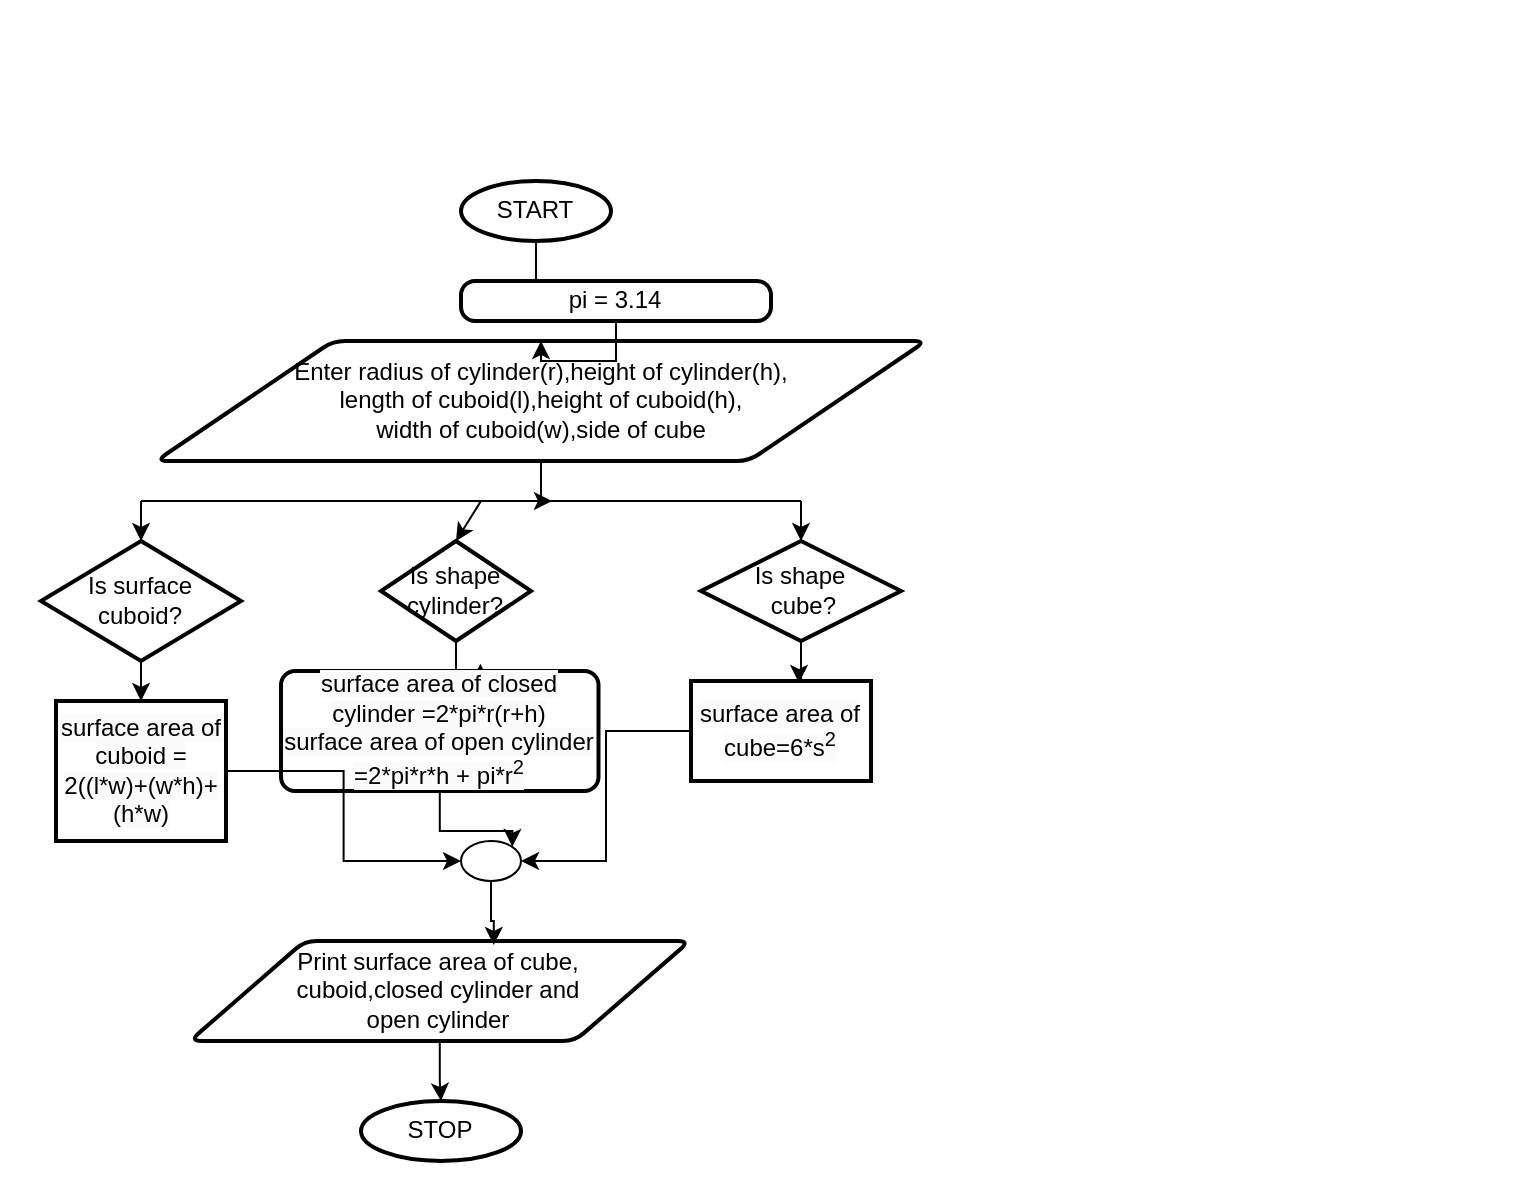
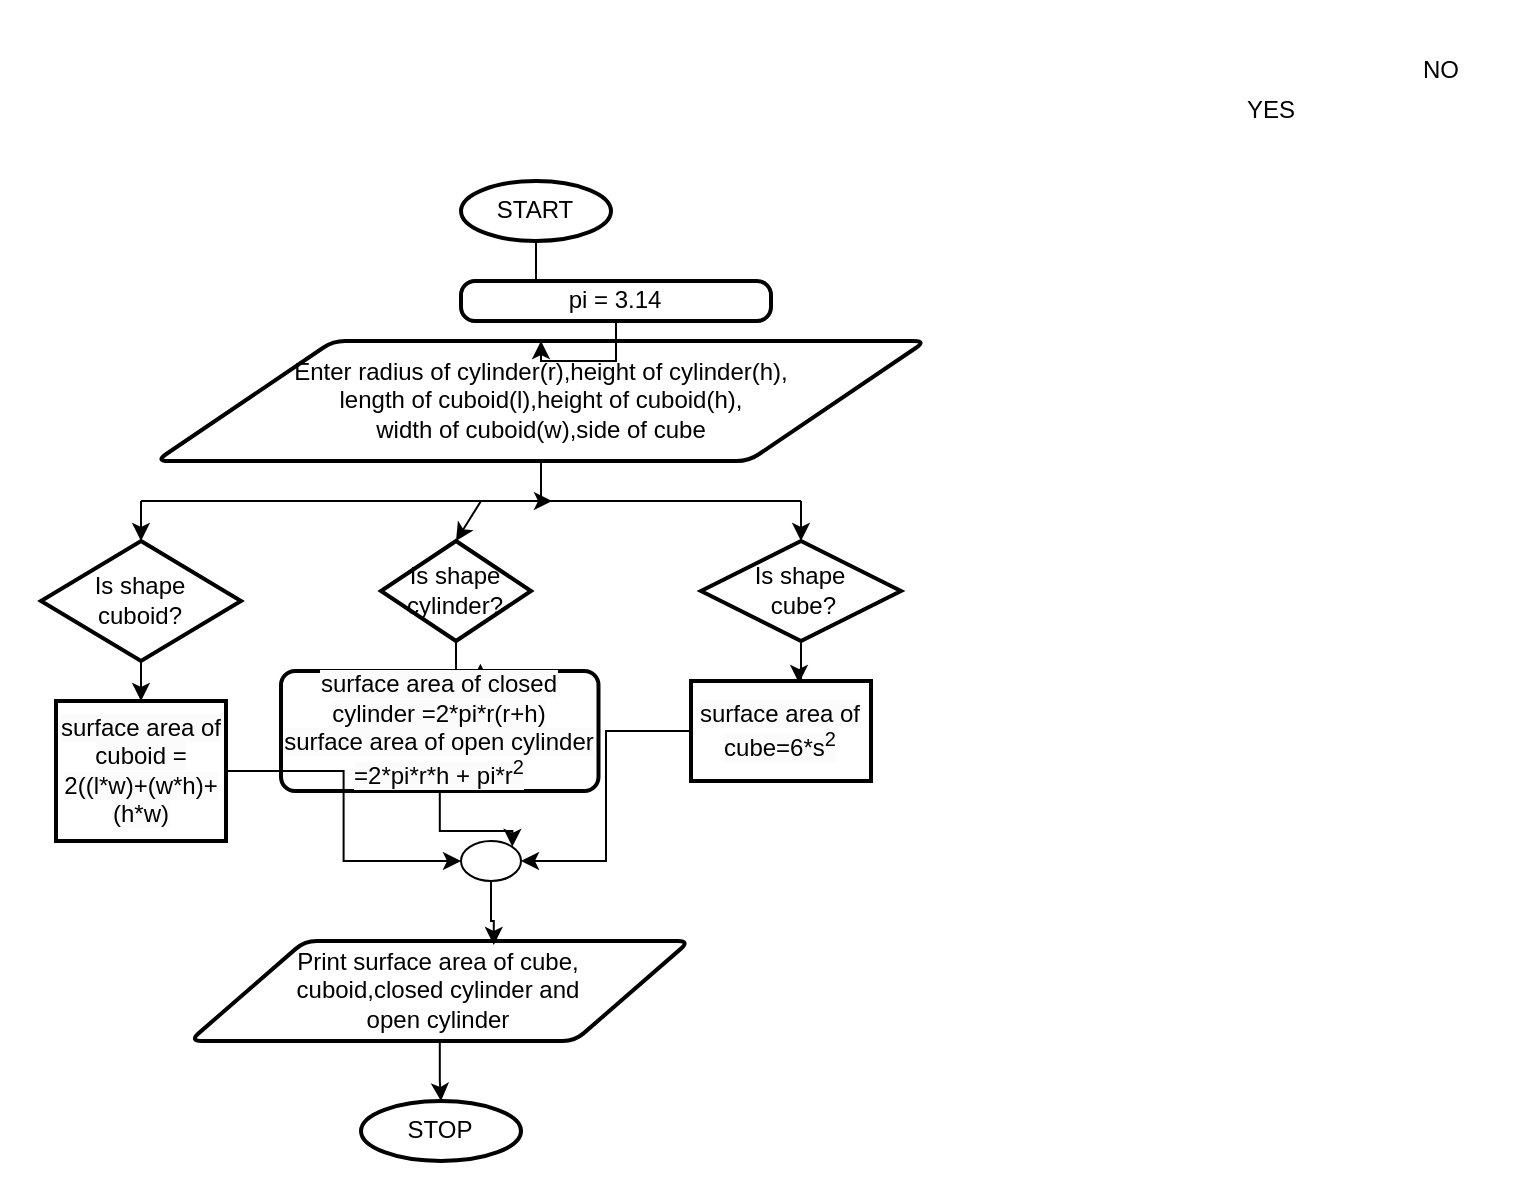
node "NO": added
node "YES": added
node "Is surface cuboid?": label "Is surface cuboid?" -> "Is shape cuboid?"
